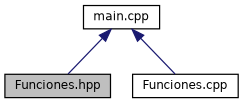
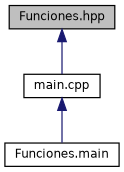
edge "Funciones.hpp" -> "main.cpp": reversed
node "Funciones.cpp": label "Funciones.cpp" -> "Funciones.main"
